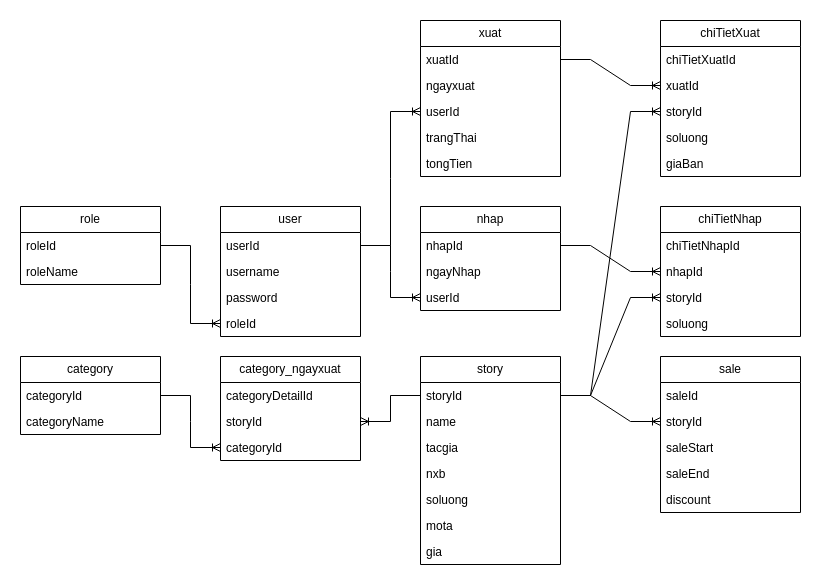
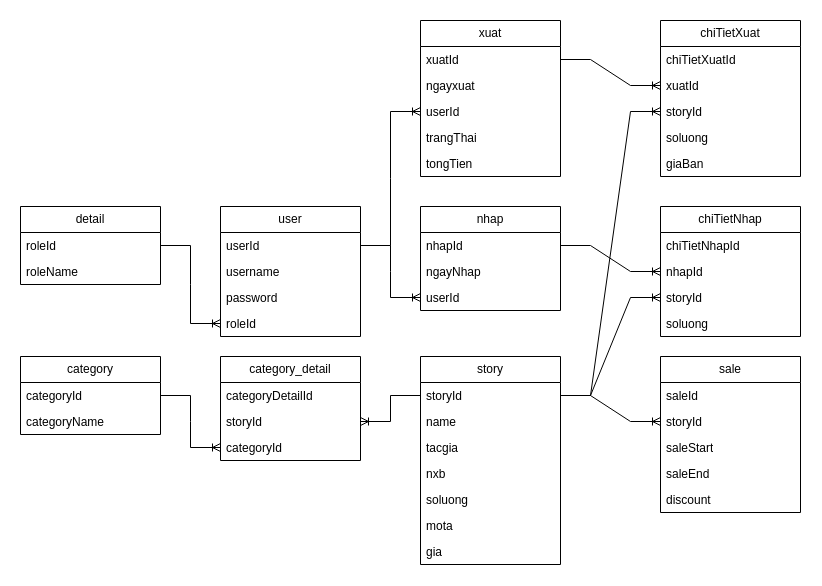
node "role": label "role" -> "detail"
node "category_ngayxuat": label "category_ngayxuat" -> "category_detail"
